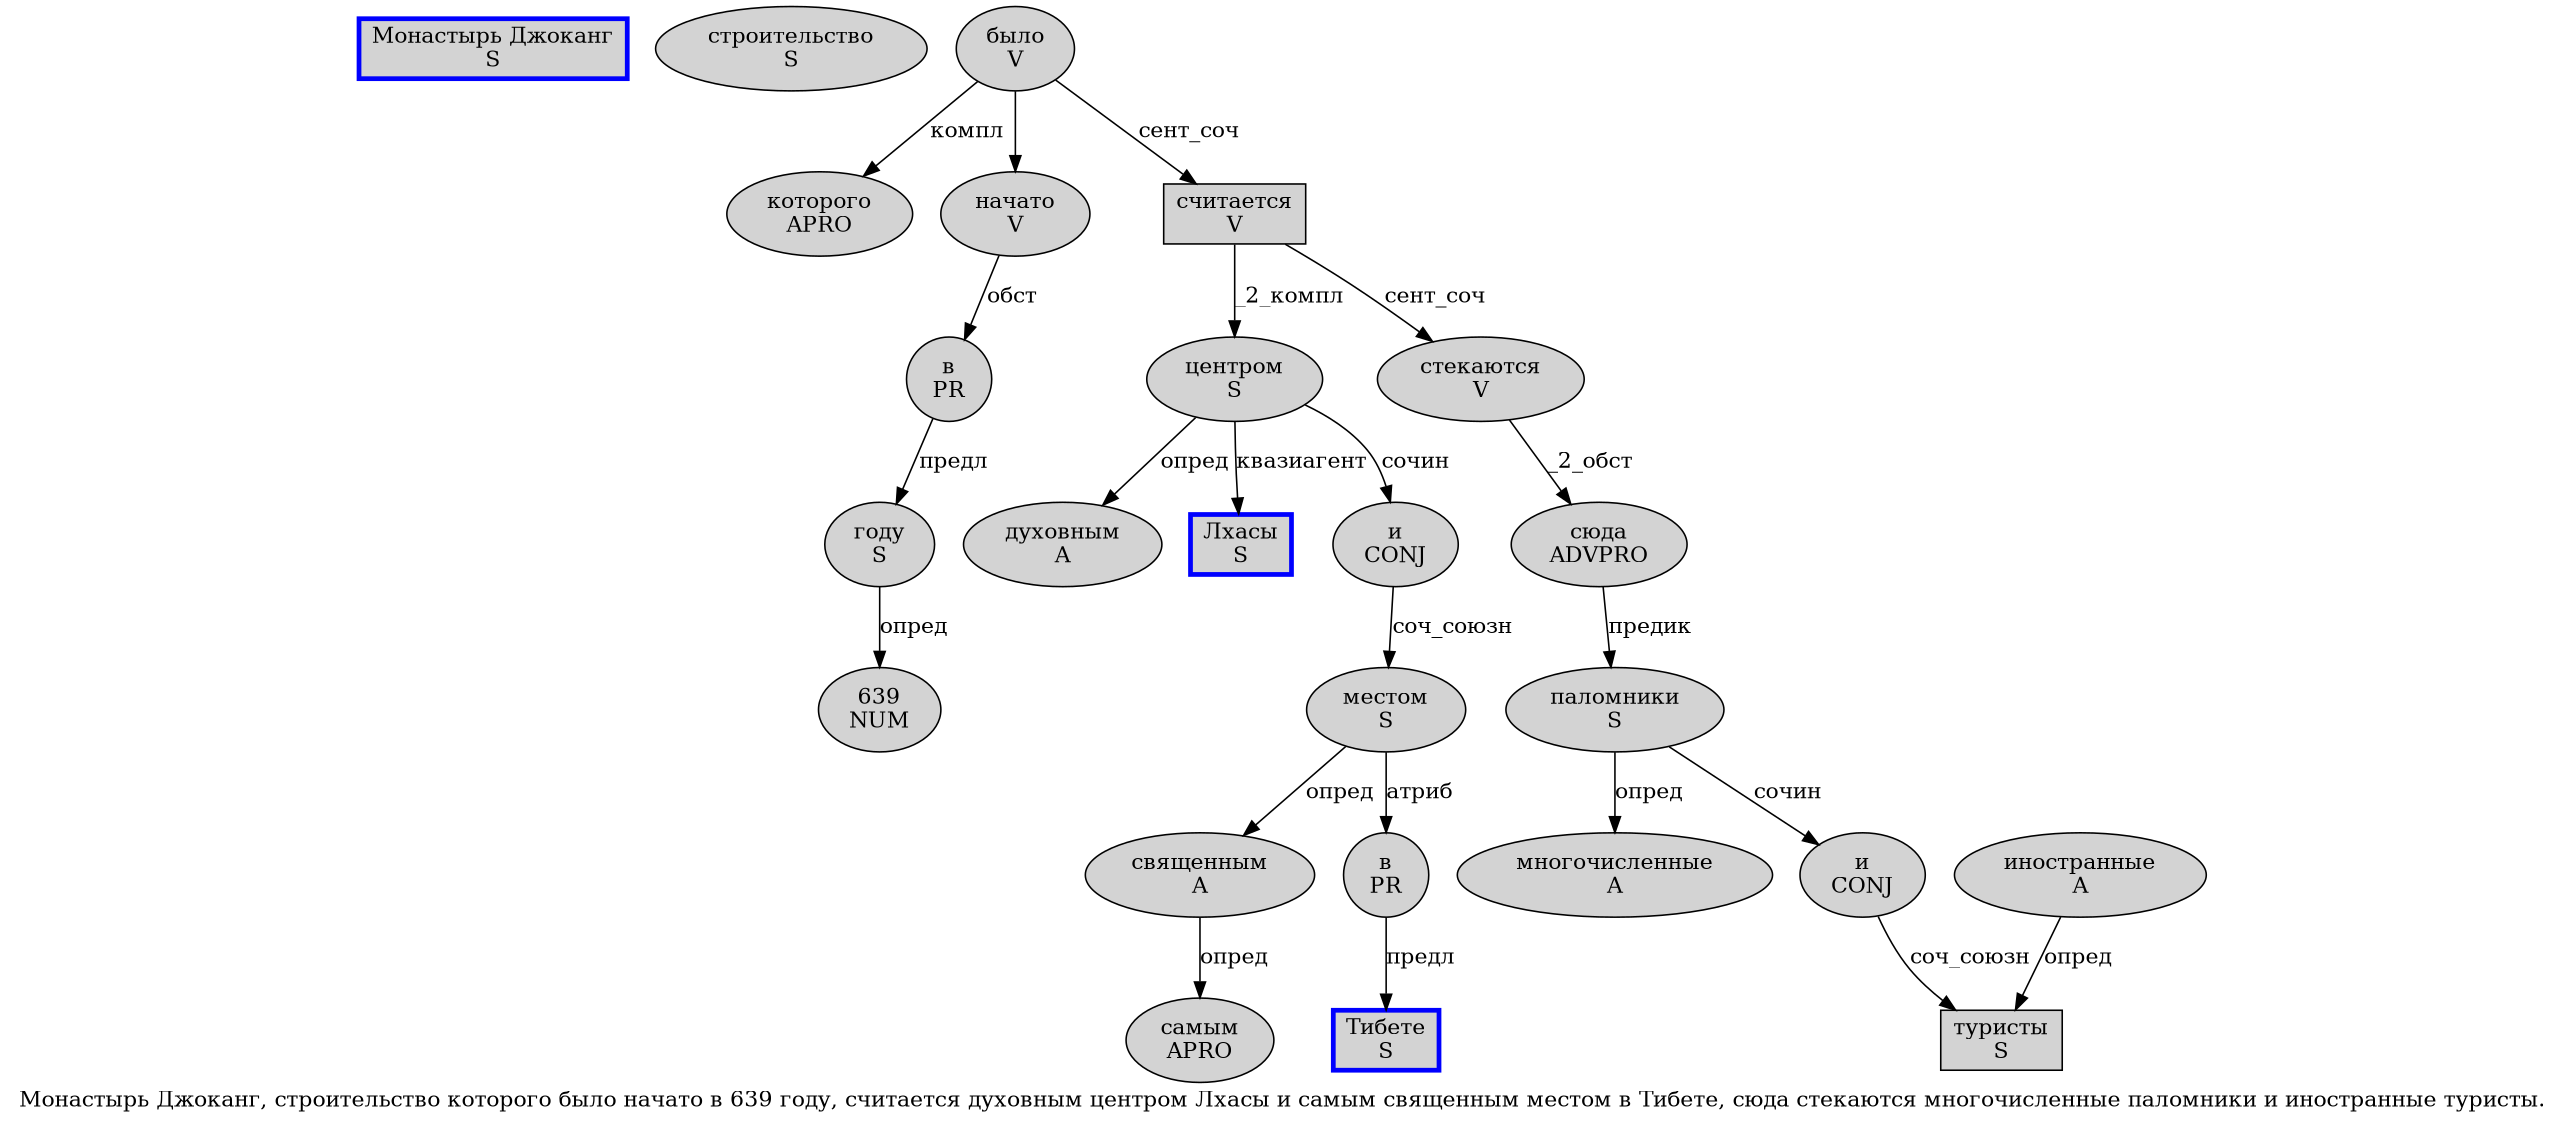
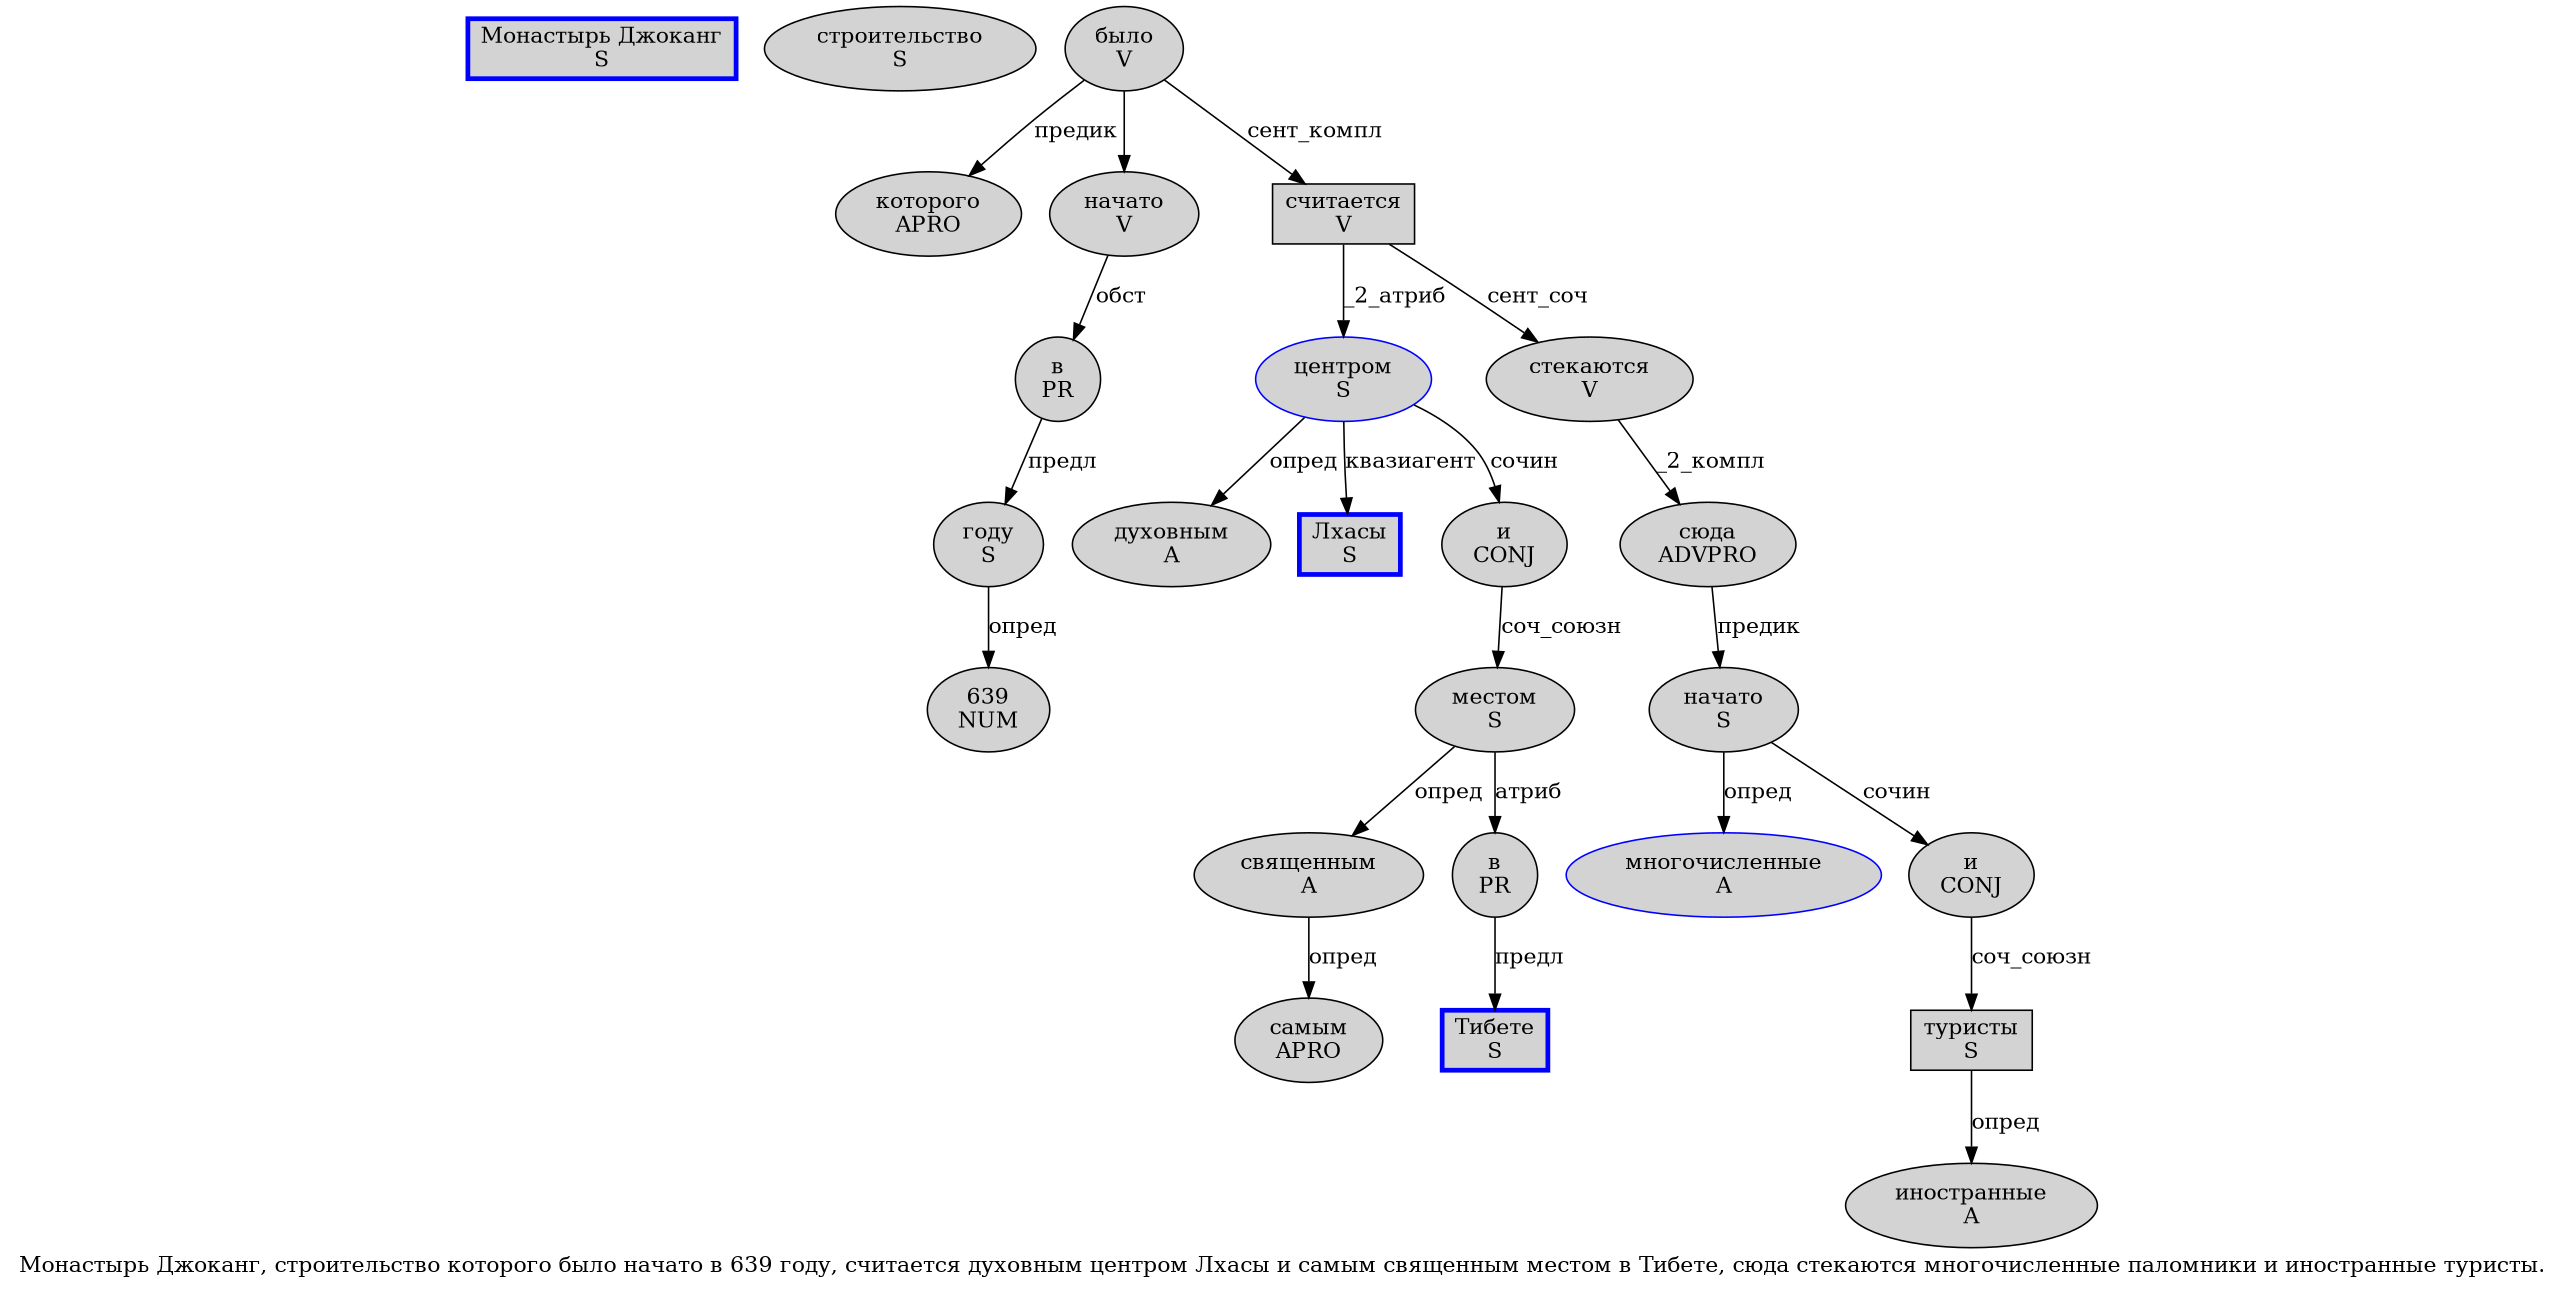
edge "было V" -> "которого APRO": label "компл" -> "предик"
edge "было V" -> "считается V": label "сент_соч" -> "сент_компл"
edge "считается V" -> "центром S": label "_2_компл" -> "_2_атриб"
node "центром S": color black -> blue
edge "стекаются V" -> "сюда ADVPRO": label "_2_обст" -> "_2_компл"
node "паломники S": label "паломники S" -> "начато S"
node "многочисленные A": color black -> blue
edge "иностранные A" -> "туристы S": reversed
